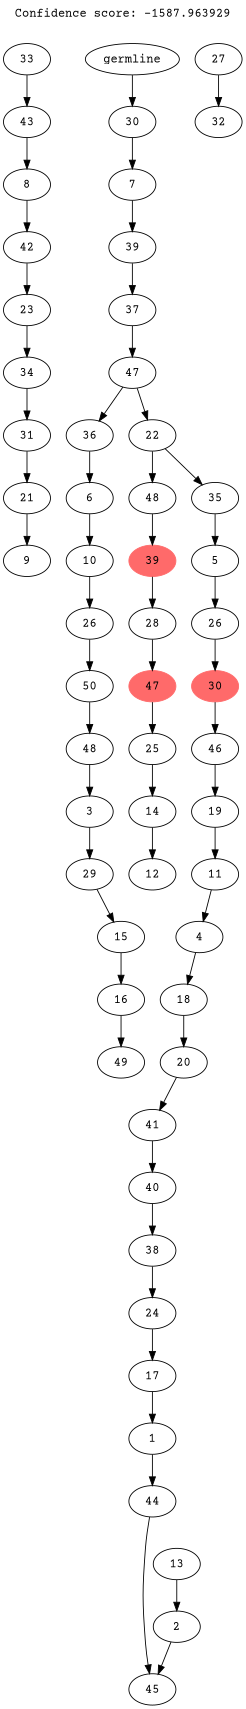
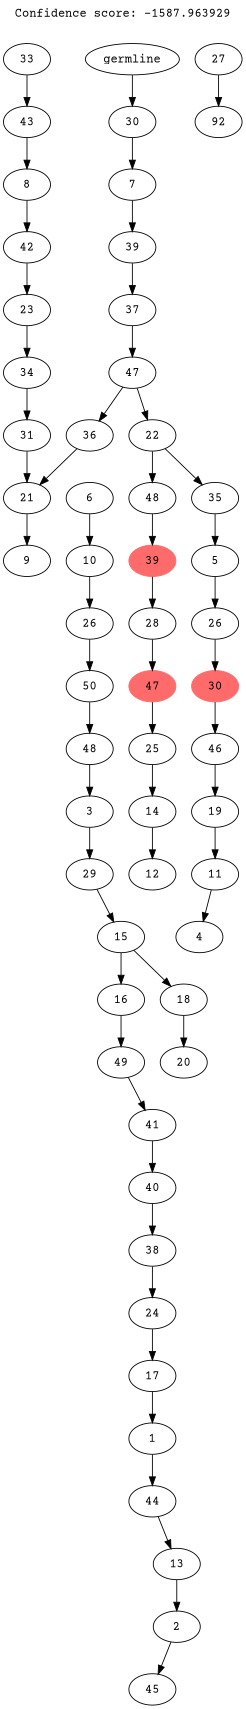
node "32": label "32" -> "92"
edge "36" -> "6": now "36" -> "21"
edge "4" -> "18": now "15" -> "18"
edge "20" -> "41": now "49" -> "41"
edge "44" -> "45": now "44" -> "13"
